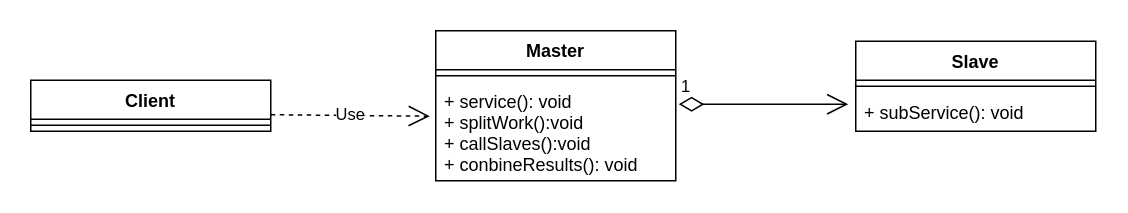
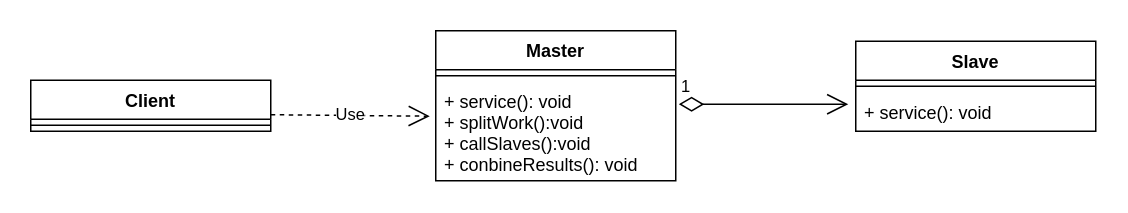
node "+ subService(): void": label "+ subService(): void" -> "+ service(): void"
